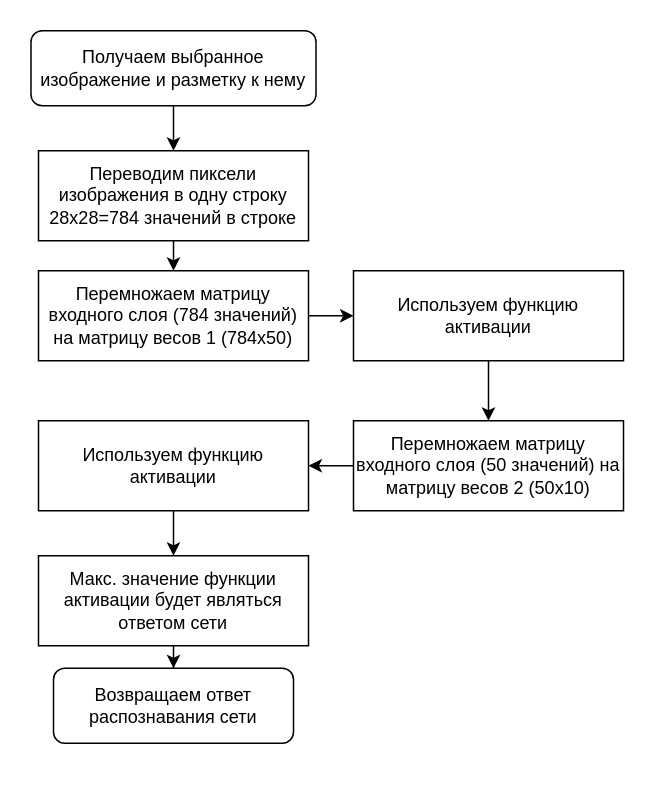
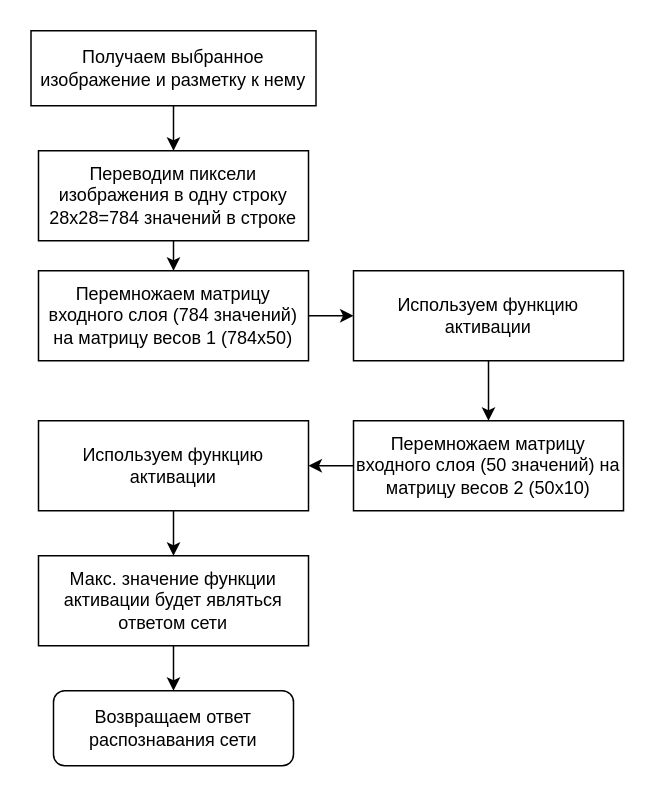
node "Получаем выбранное изображение и разметку к нему": shape rounded rectangle -> rectangle
node "Возвращаем ответ распознавания сети": moved (173, 706) -> (173, 728)
